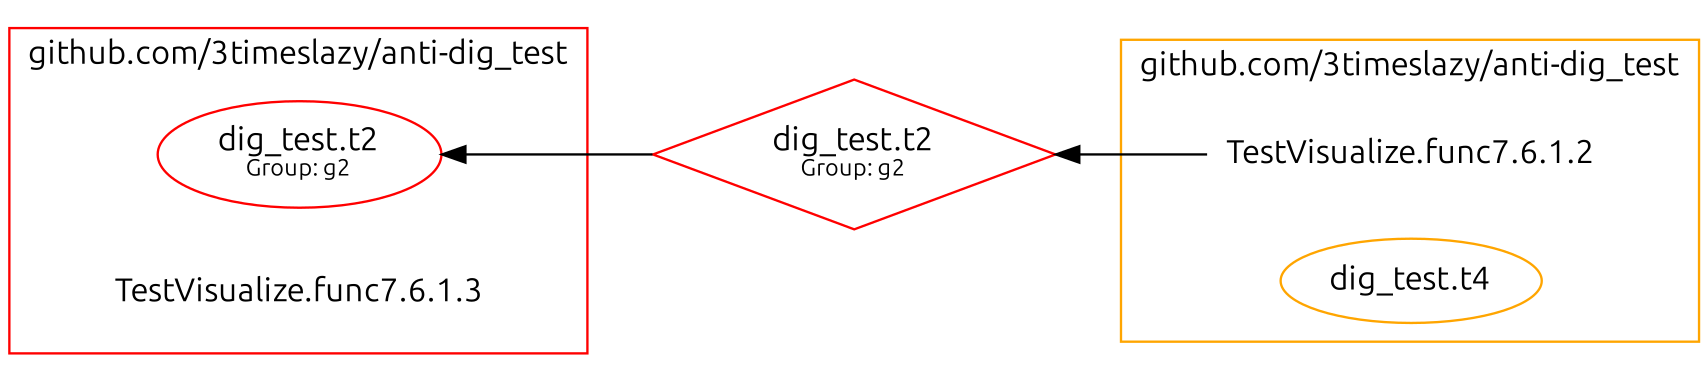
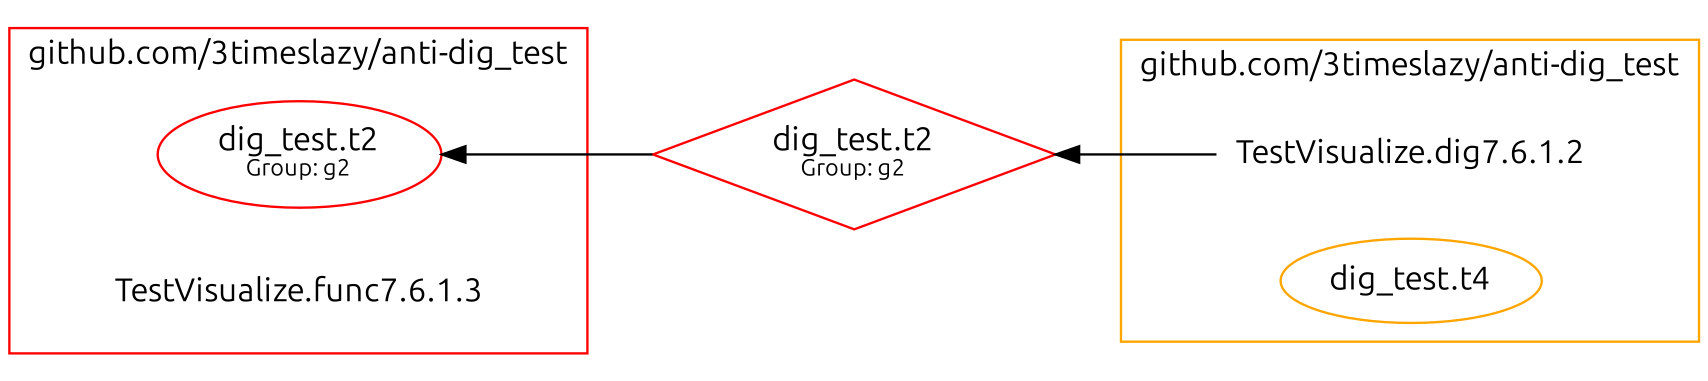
node "TestVisualize.func7.6.1.2": label "TestVisualize.func7.6.1.2" -> "TestVisualize.dig7.6.1.2"
